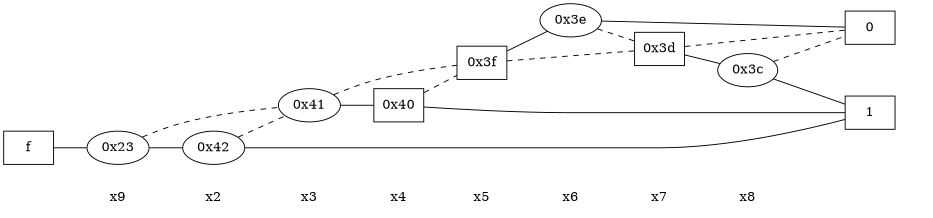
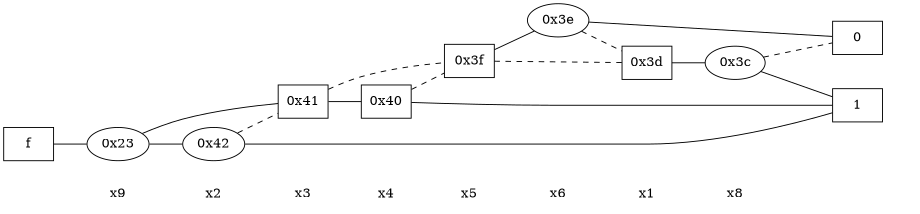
edge "0" -- "0x3d": removed
node "0x41": shape ellipse -> box
edge "0x41" -- "0x23": style dashed -> solid
node "x7": label "x7" -> "x1"
